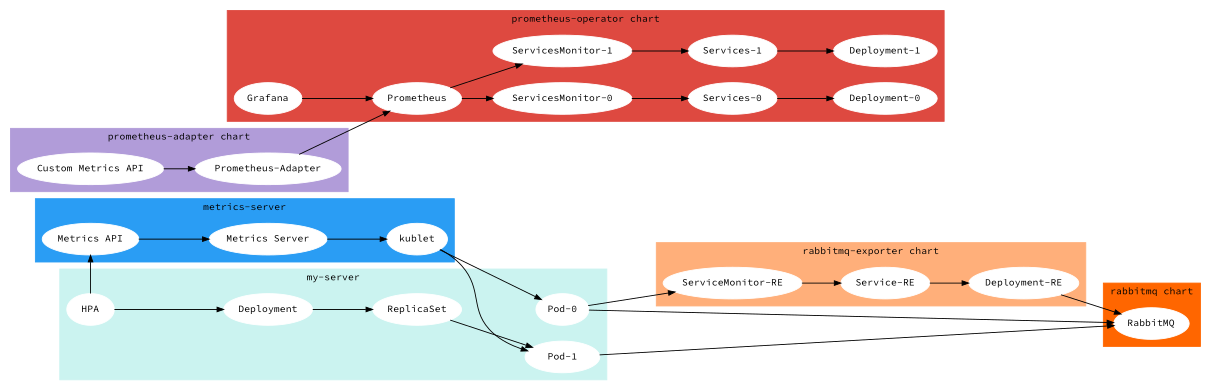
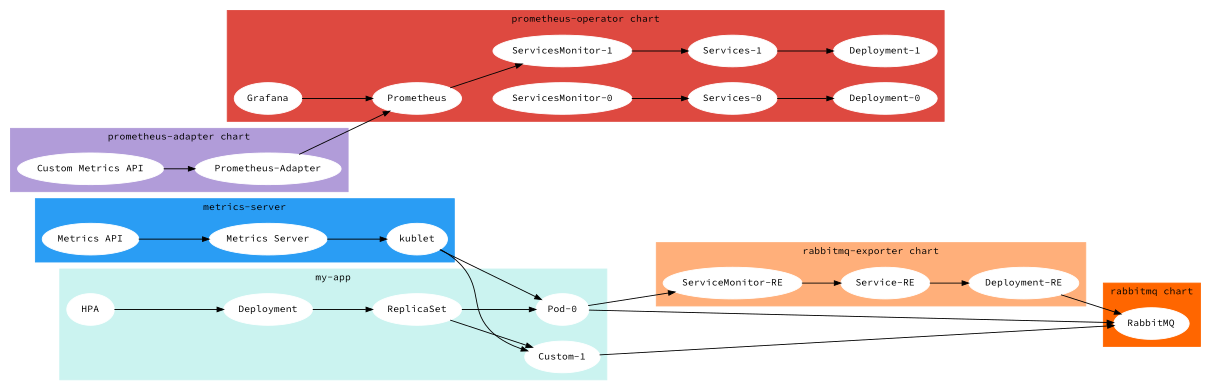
edge "Prometheus" -> "ServicesMonitor-0": removed
edge "HPA" -> "Metrics API": removed
cluster "my-server": label "my-server" -> "my-app"
edge "ReplicaSet" -> "Pod-0": added
node "Pod-1": label "Pod-1" -> "Custom-1"
